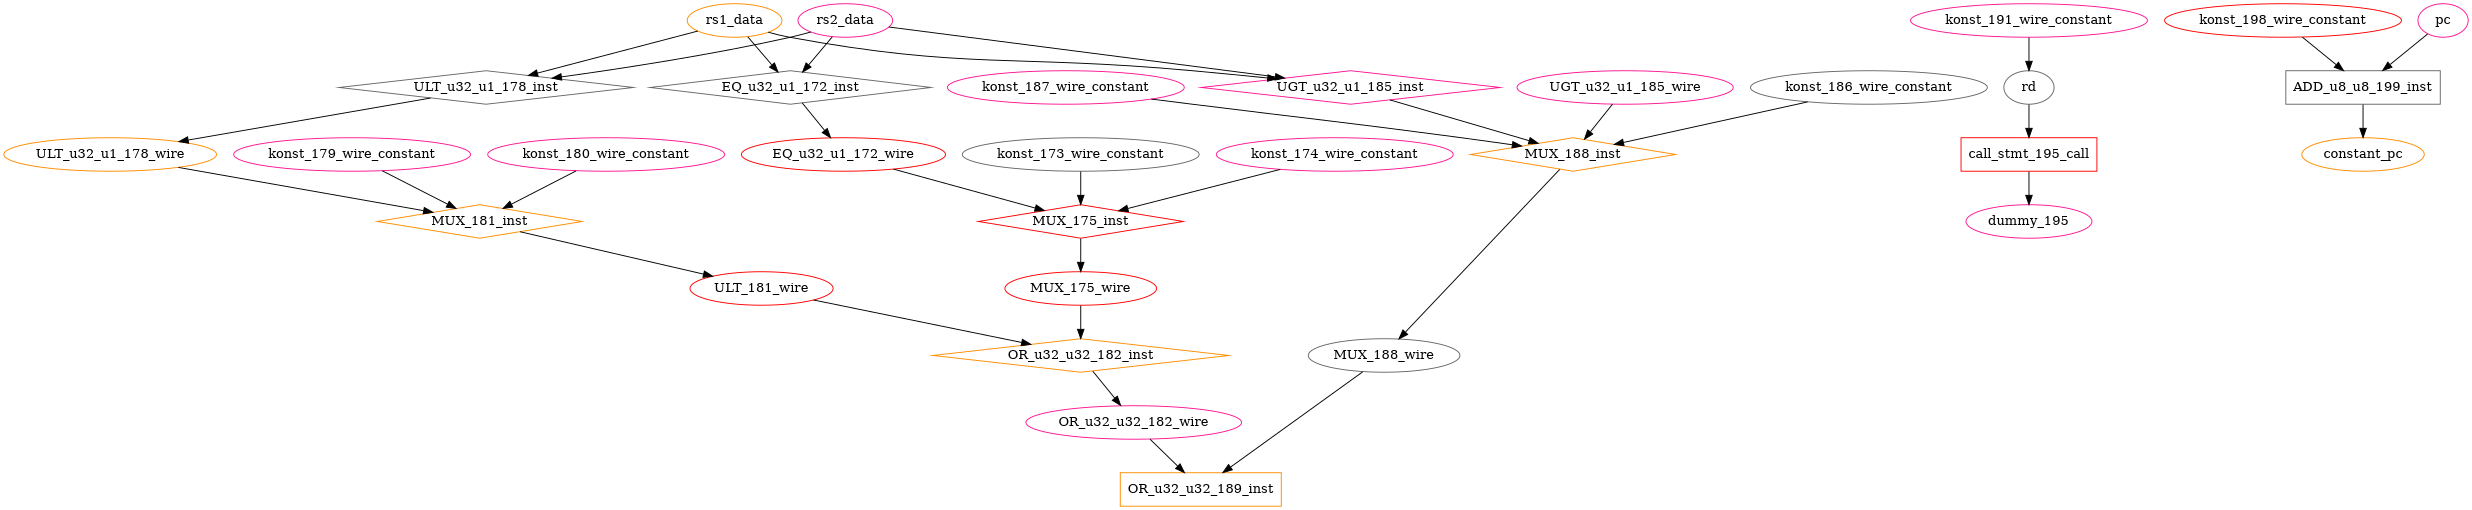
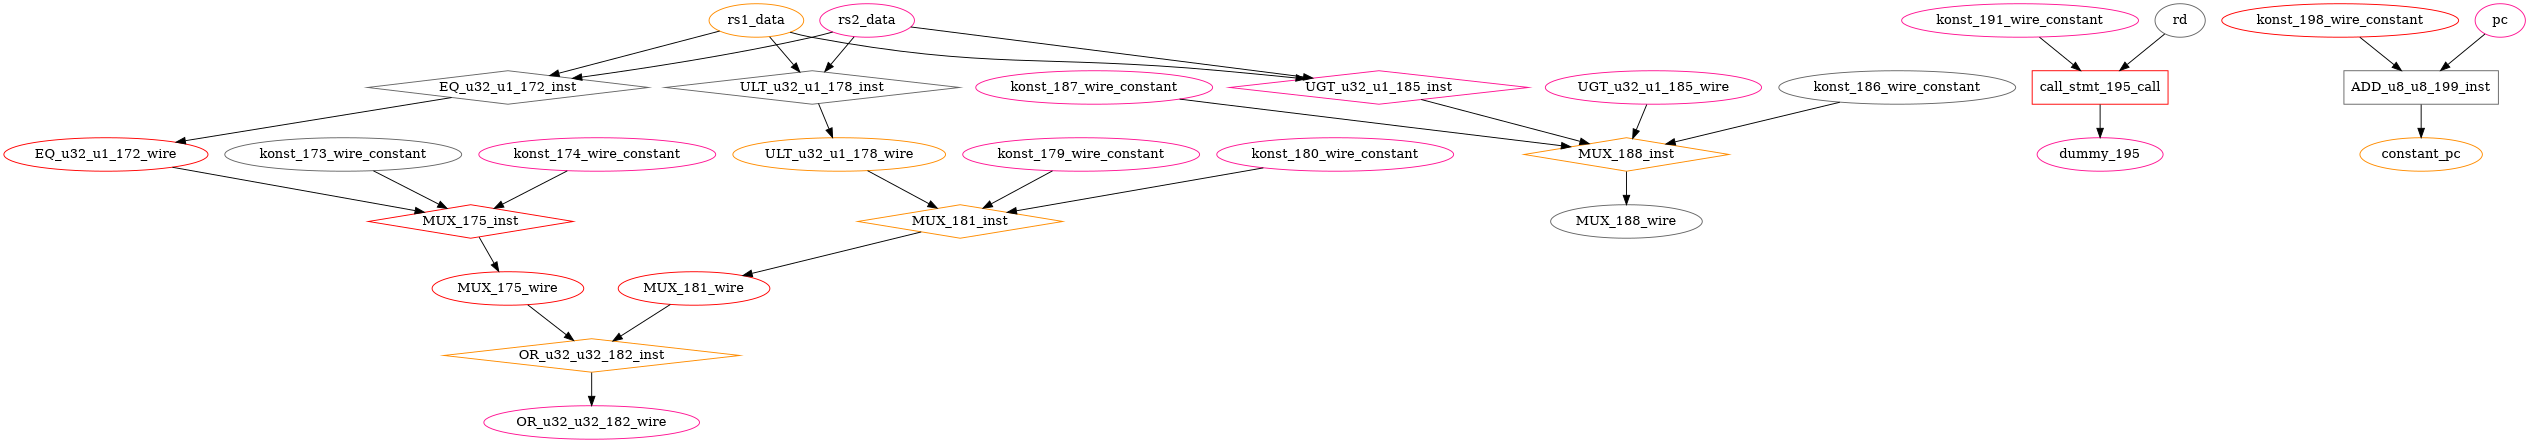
edge "konst_191_wire_constant" -> "rd": now "konst_191_wire_constant" -> "call_stmt_195_call"
node "ULT_181_wire": label "ULT_181_wire" -> "MUX_181_wire"
node "OR_u32_u32_189_inst": removed
